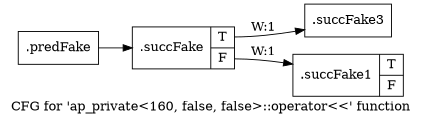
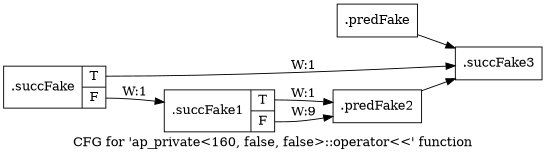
edge ".predFake" -> ".succFake": now ".predFake" -> ".succFake3"
node ".predFake2": added
